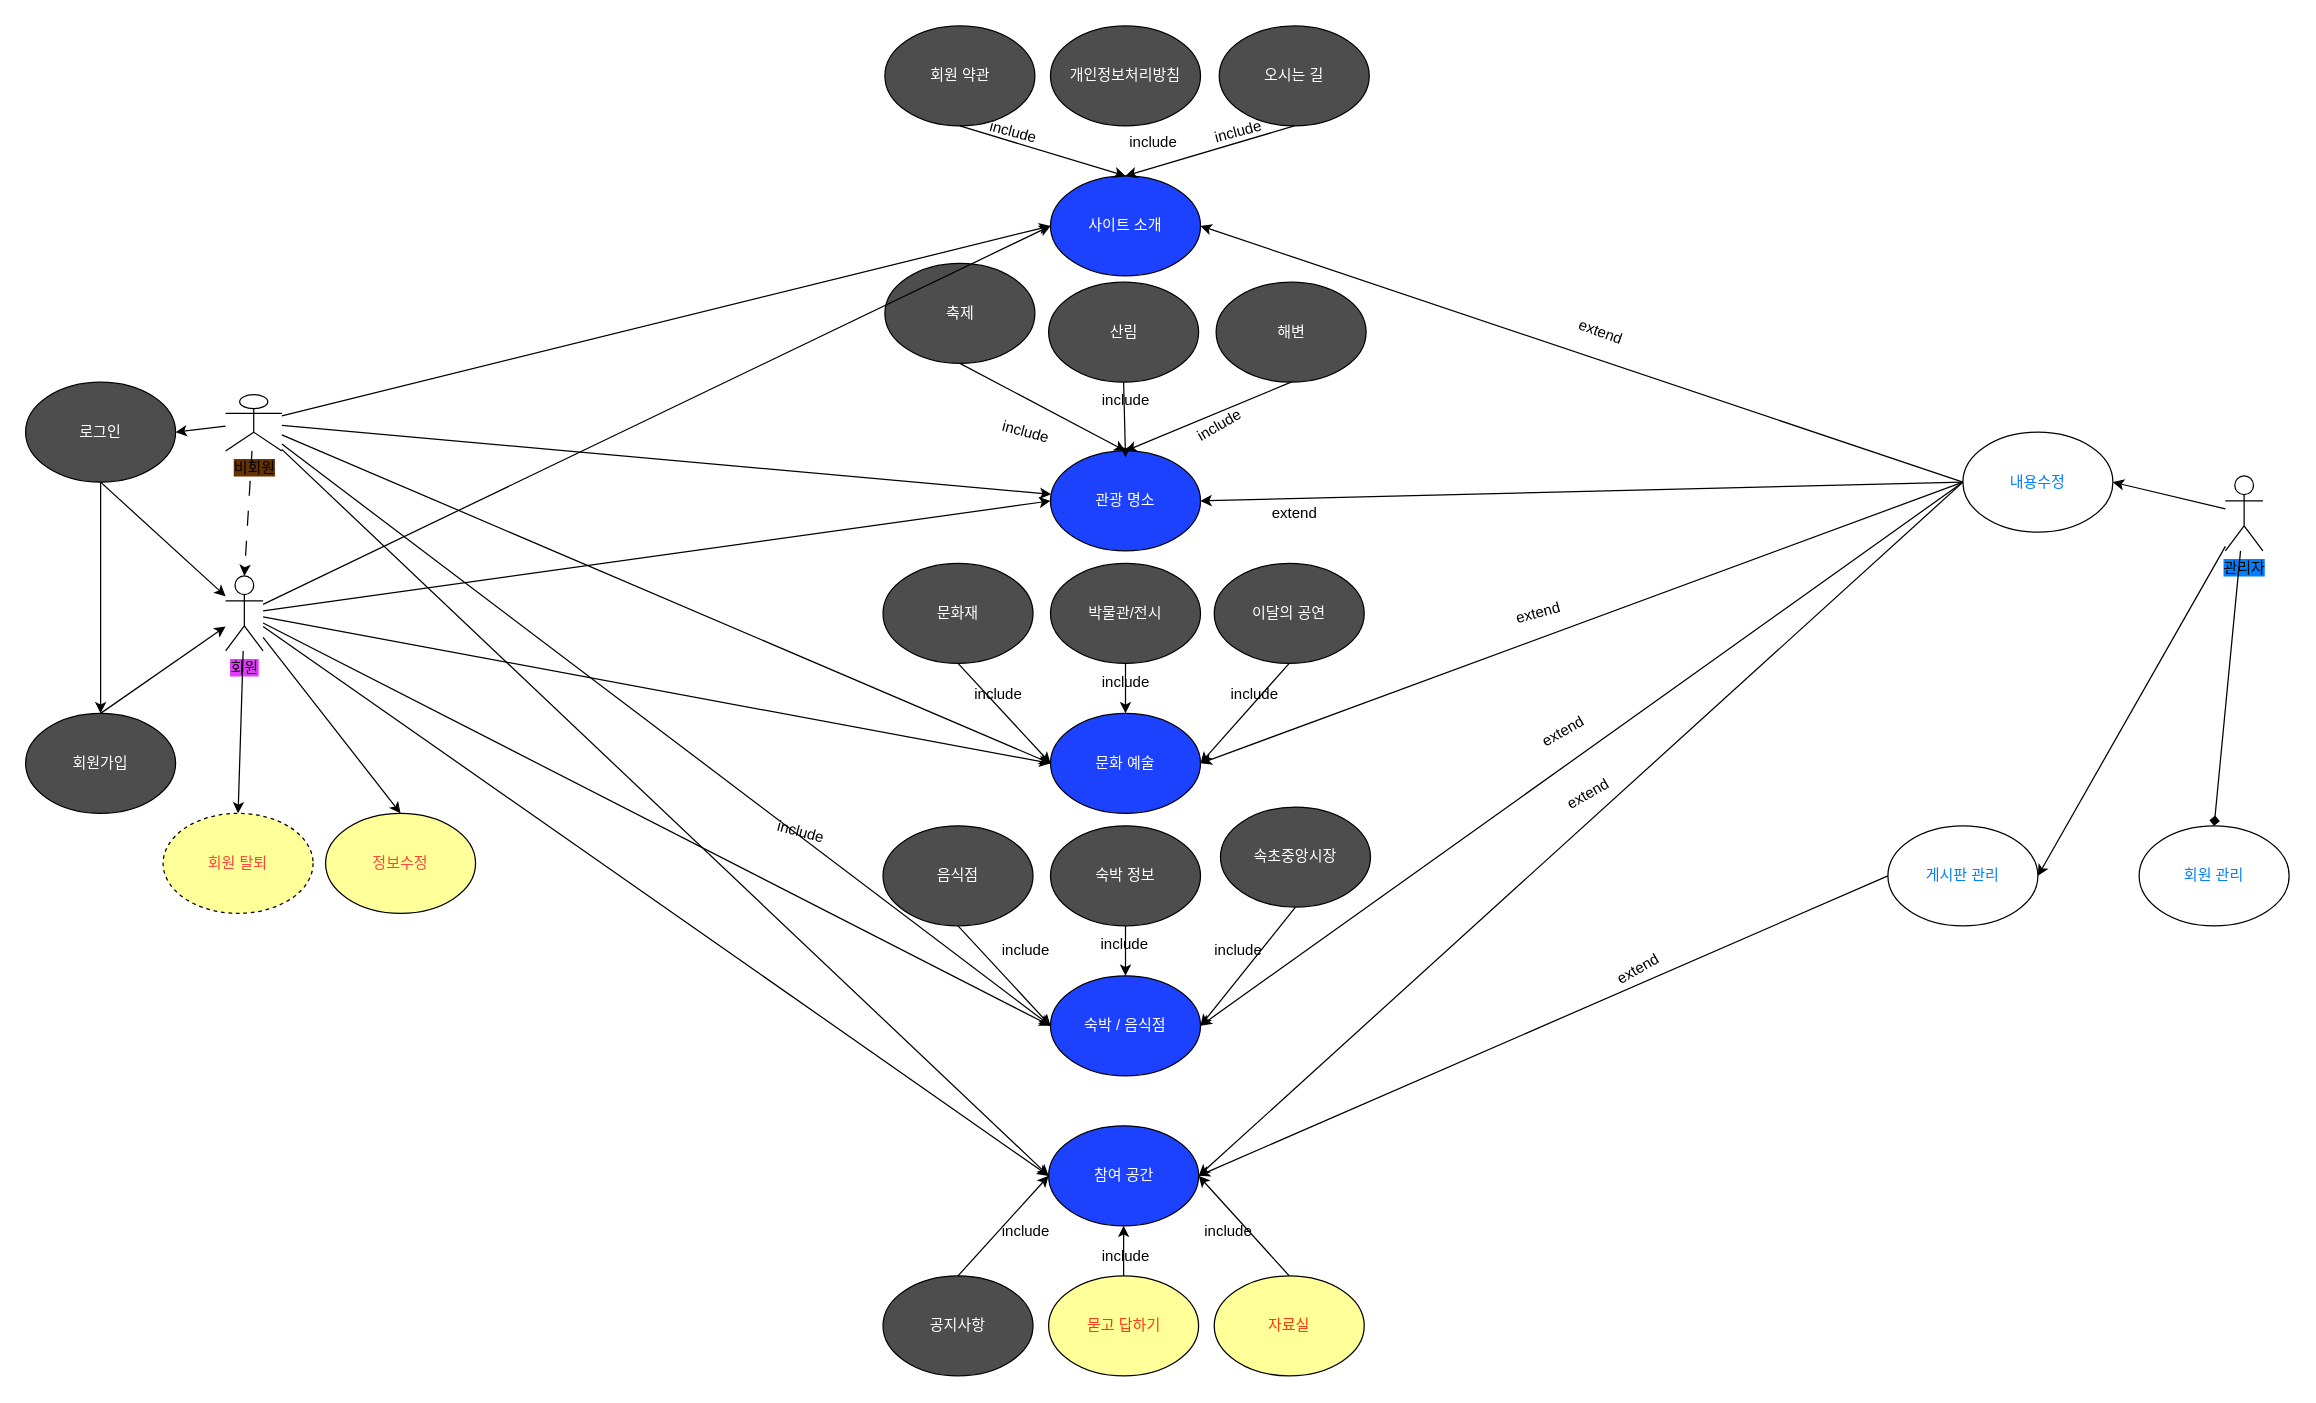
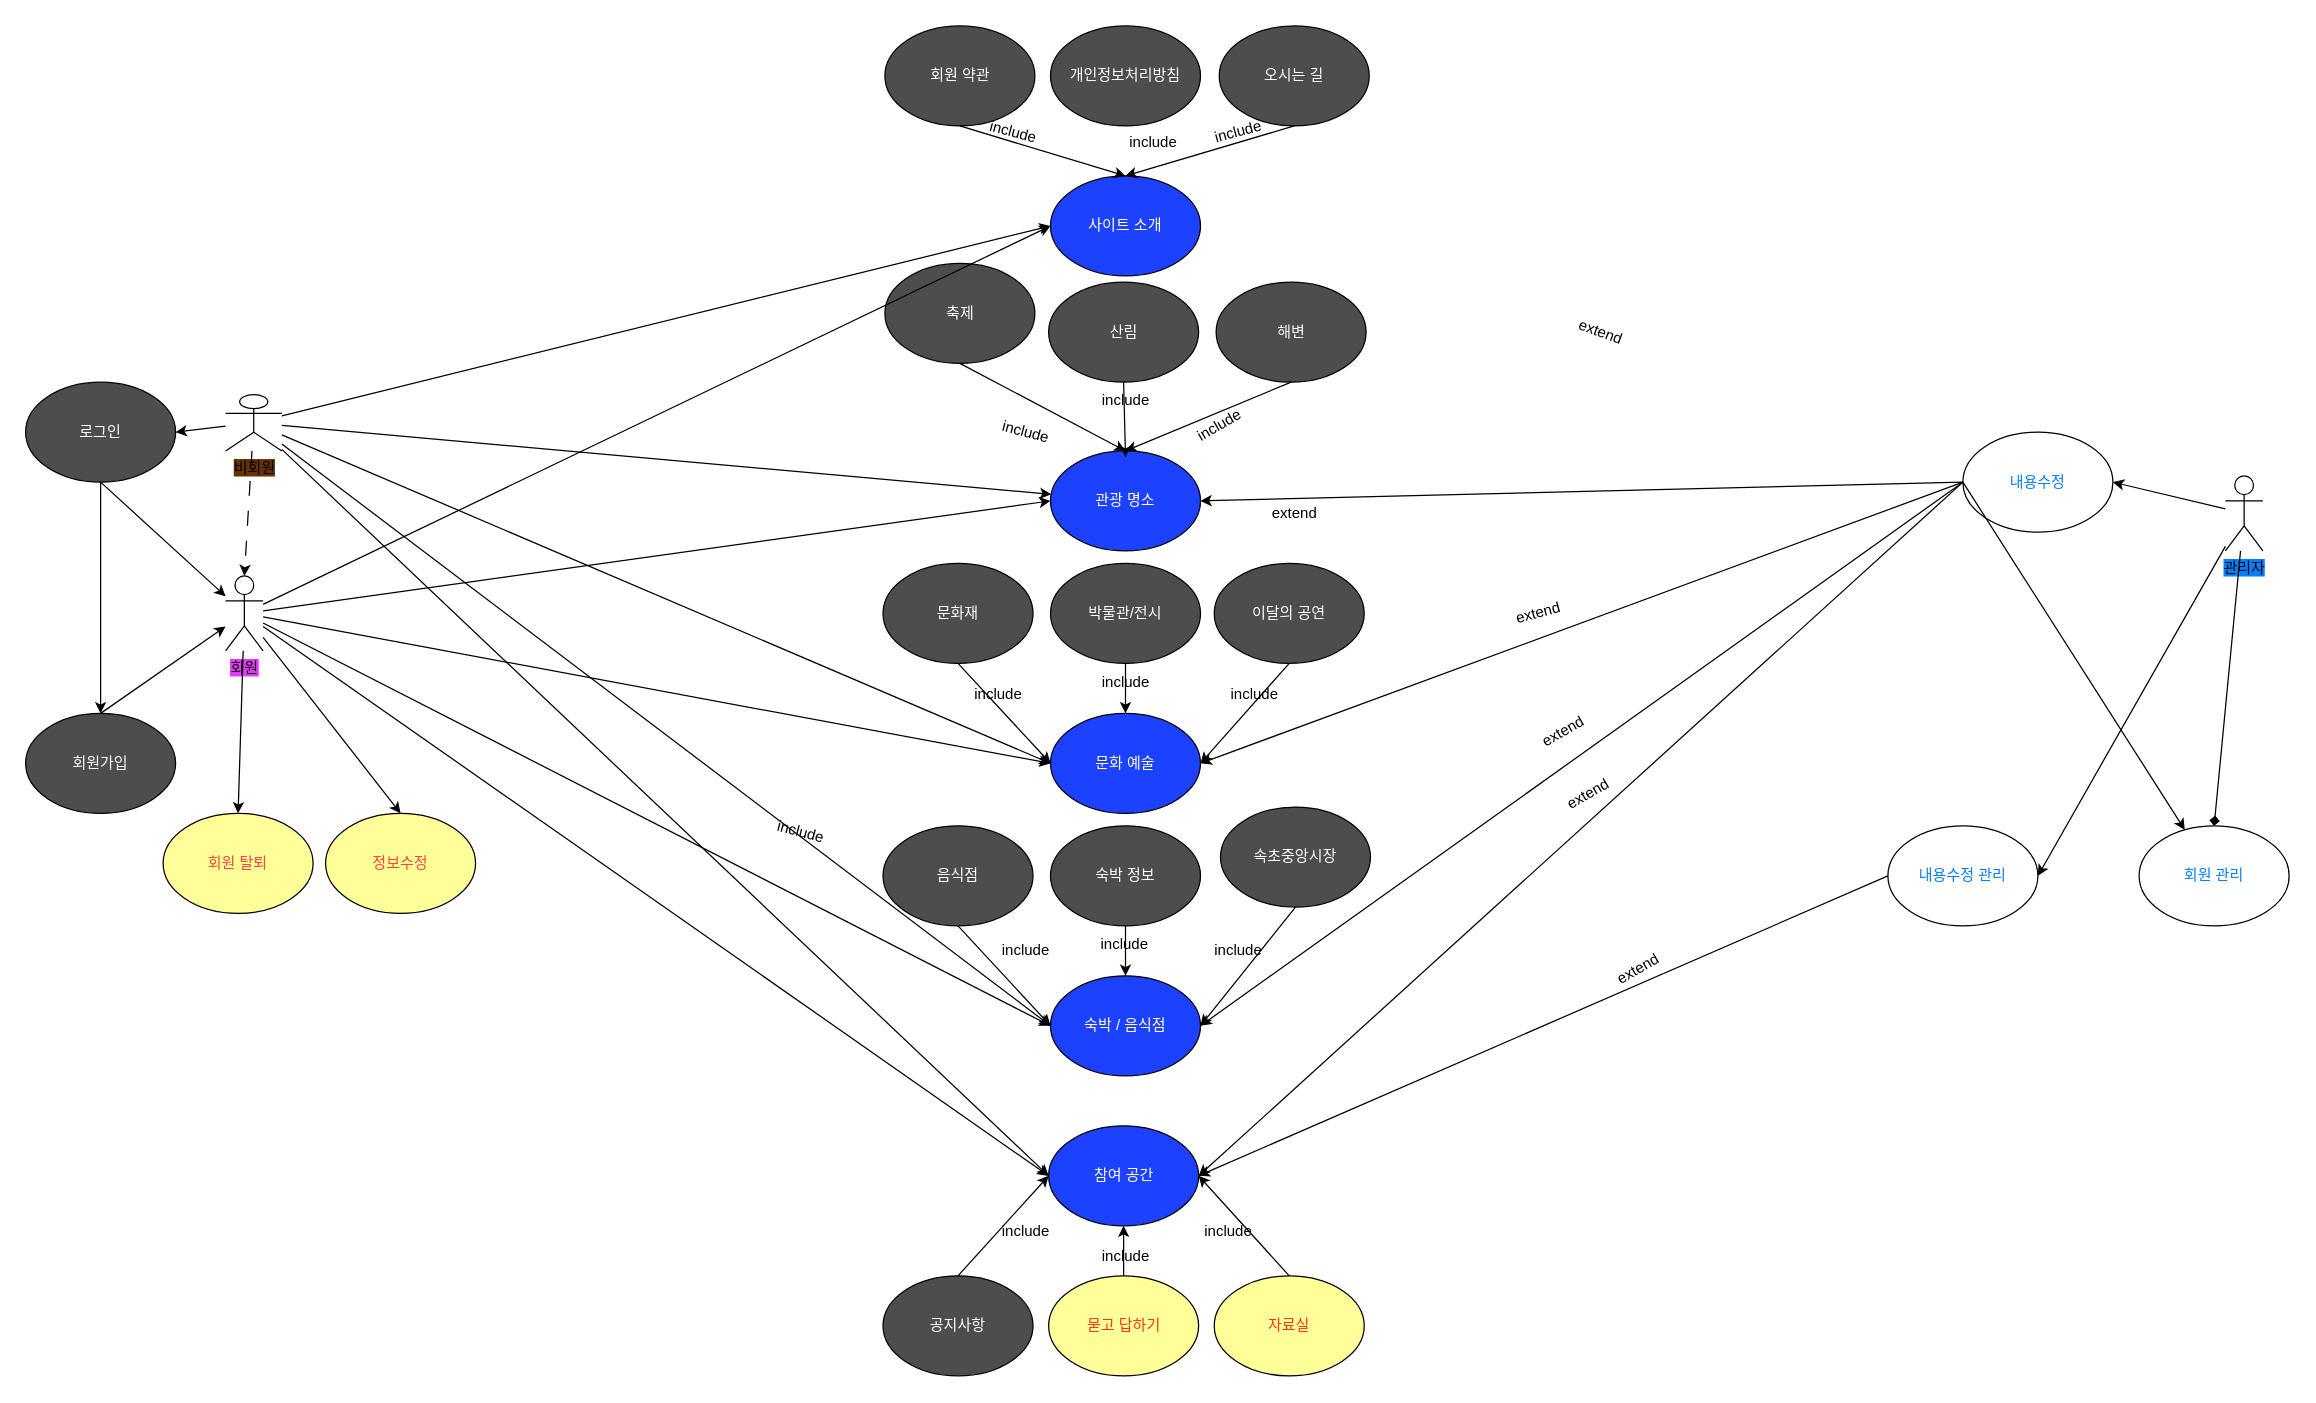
edge "내용수정" -> "사이트 소개": now "내용수정" -> "회원 관리"
node "회원 탈퇴": style dashed -> solid
node "게시판 관리": label "게시판 관리" -> "내용수정 관리"
